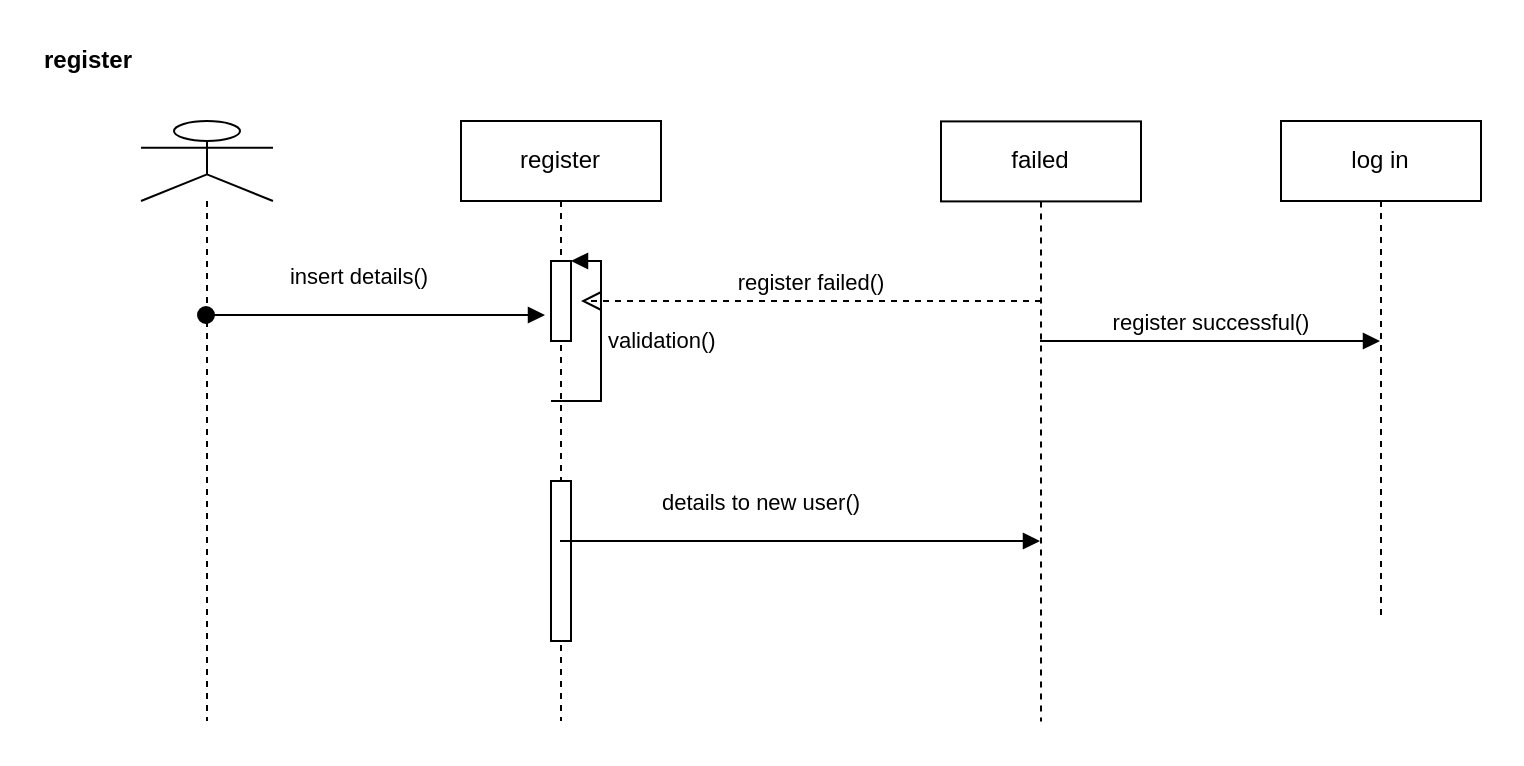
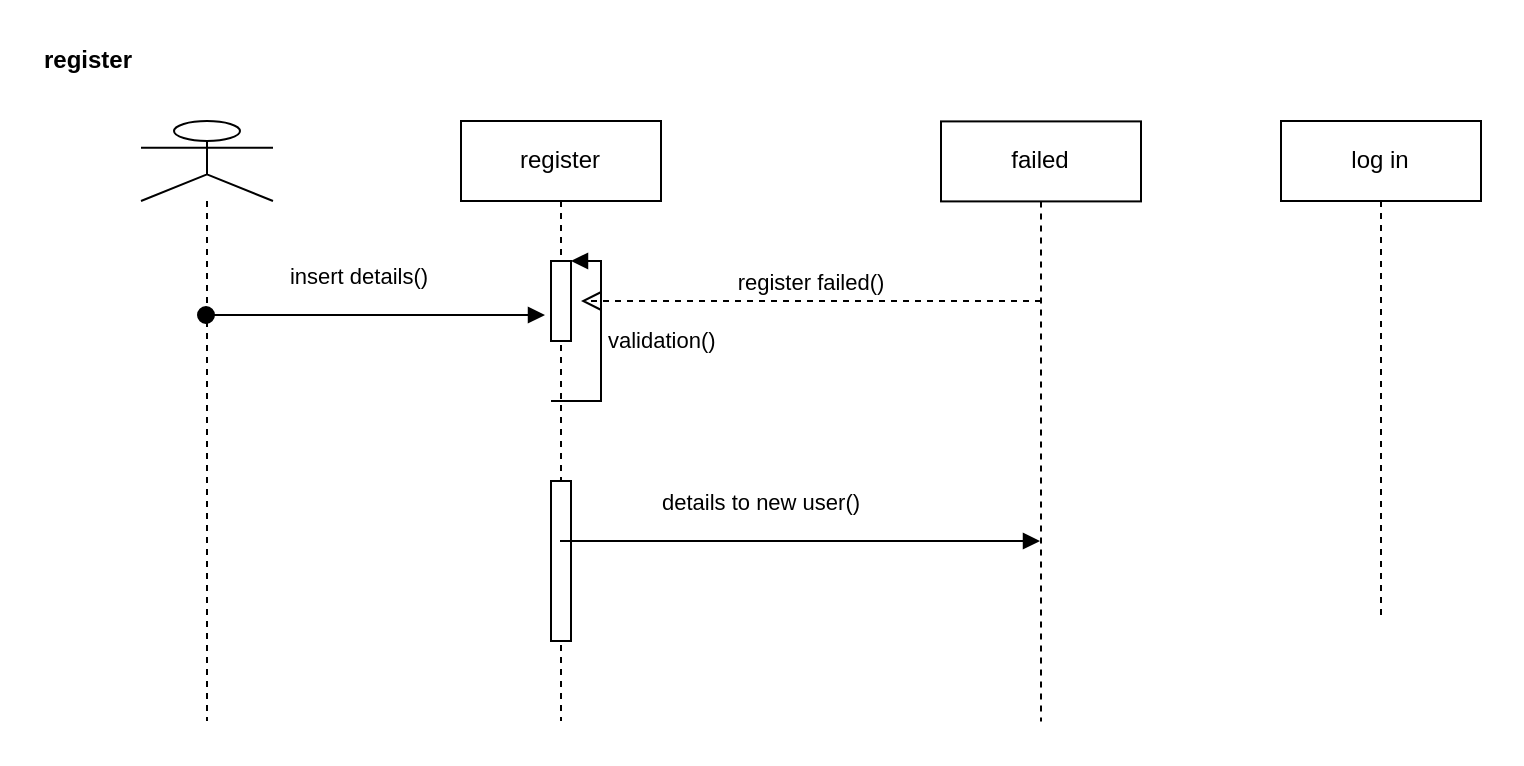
edge "failed" -> "log in": removed, label "register successful()"
